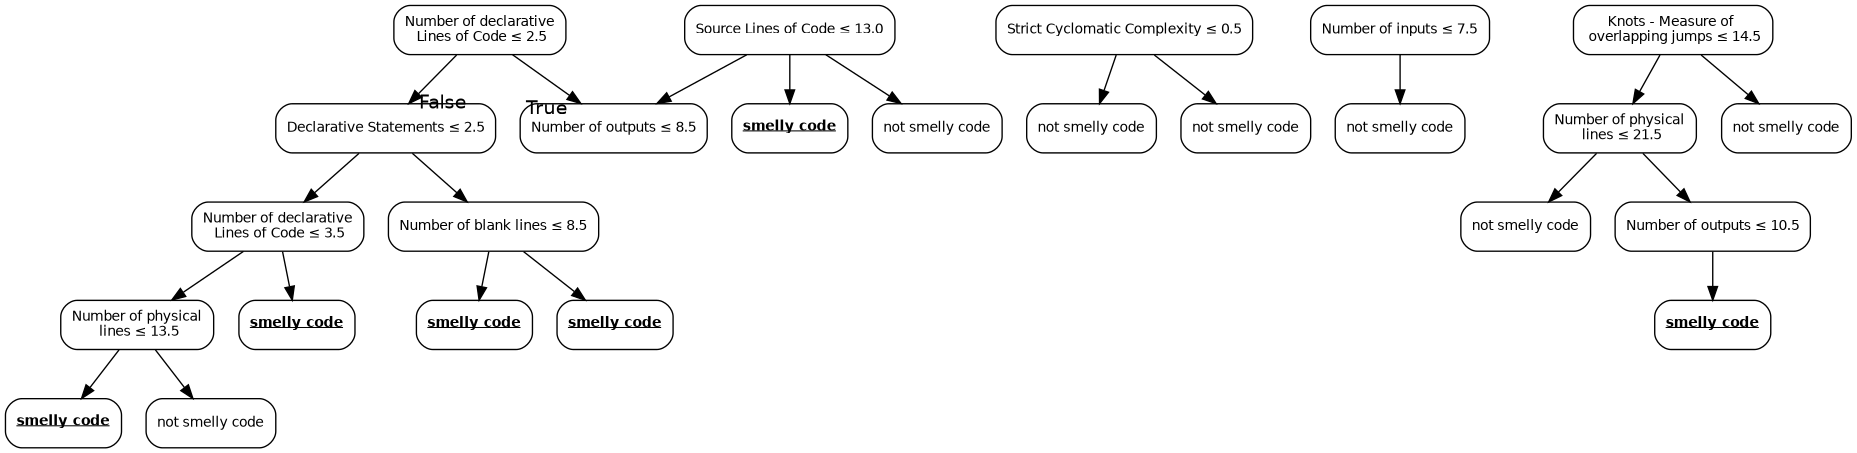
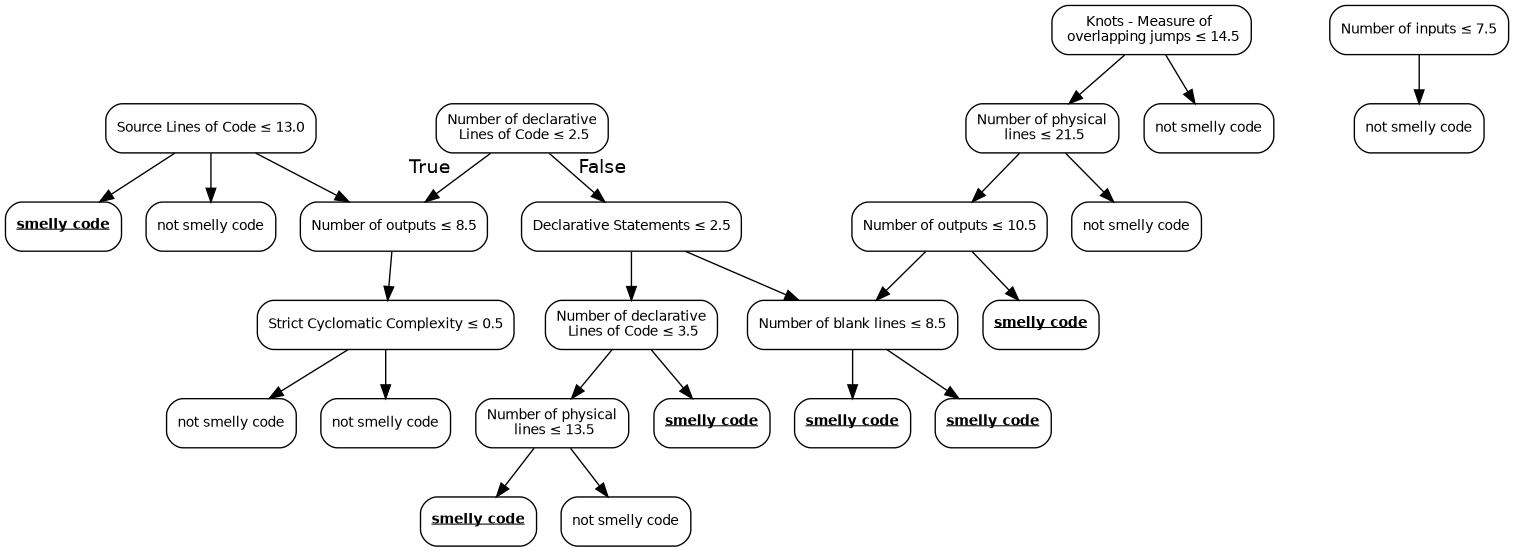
edge "Number of outputs ≤ 8.5" -> "Strict Cyclomatic Complexity ≤ 0.5": added
edge "Number of outputs ≤ 10.5" -> "Number of blank lines ≤ 8.5": added
